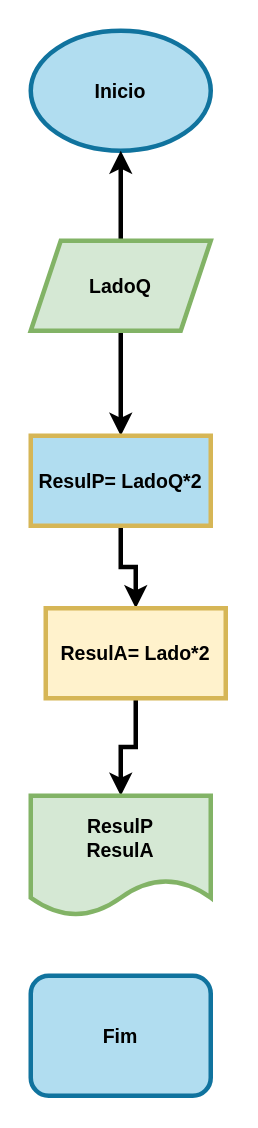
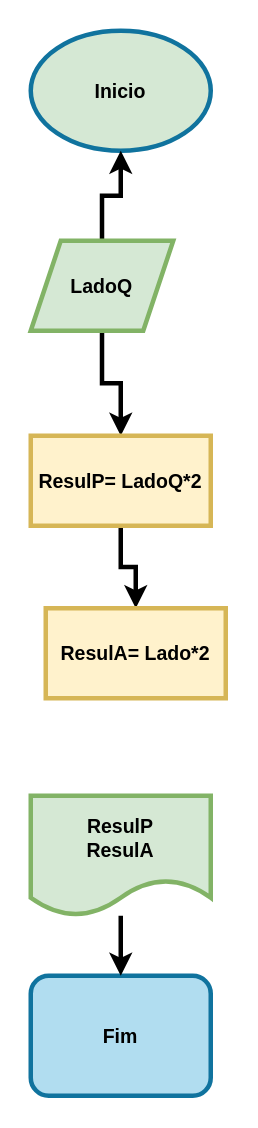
node "Inicio": fillcolor #b1ddf0 -> #d5e8d4
node "LadoQ": size 180x90 -> 143x90
node "ResulP= LadoQ*2": fillcolor #b1ddf0 -> #fff2cc
edge "ResulA= Lado*2" -> "ResulPResulA": removed
edge "ResulPResulA" -> "Fim": added
